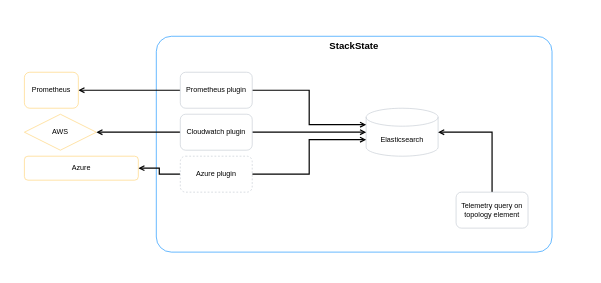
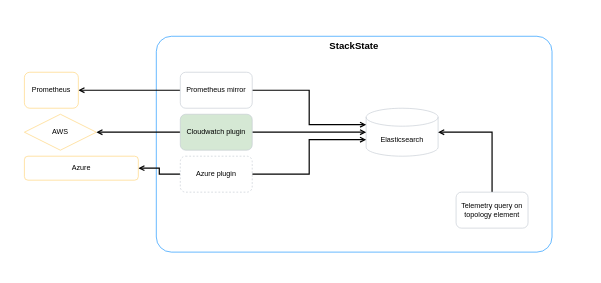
node "Prometheus plugin": label "Prometheus plugin" -> "Prometheus mirror"
node "Cloudwatch plugin": fillcolor #ffffff -> #d5e8d4
